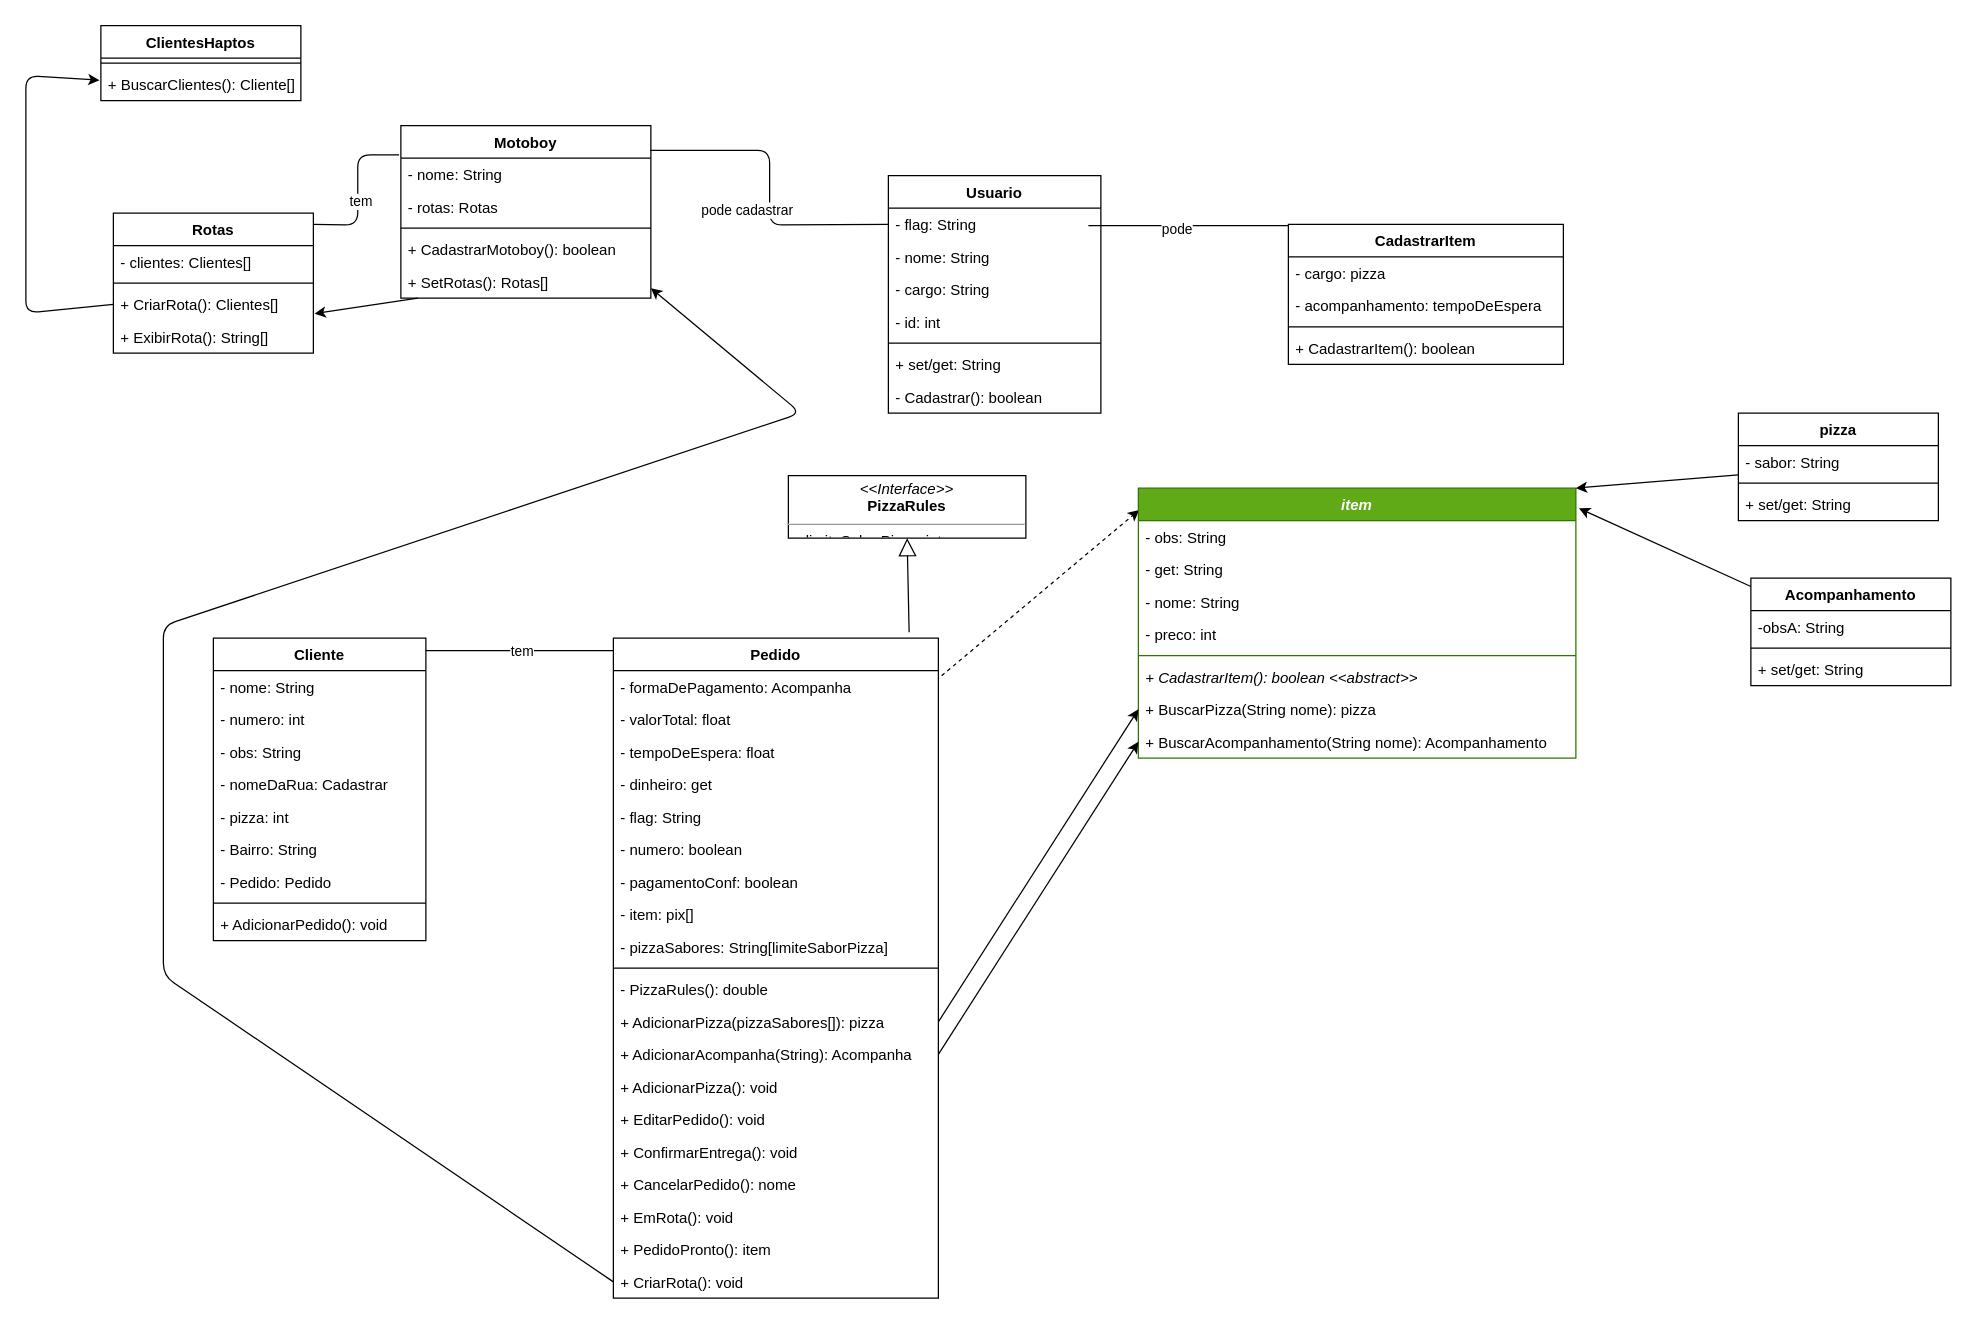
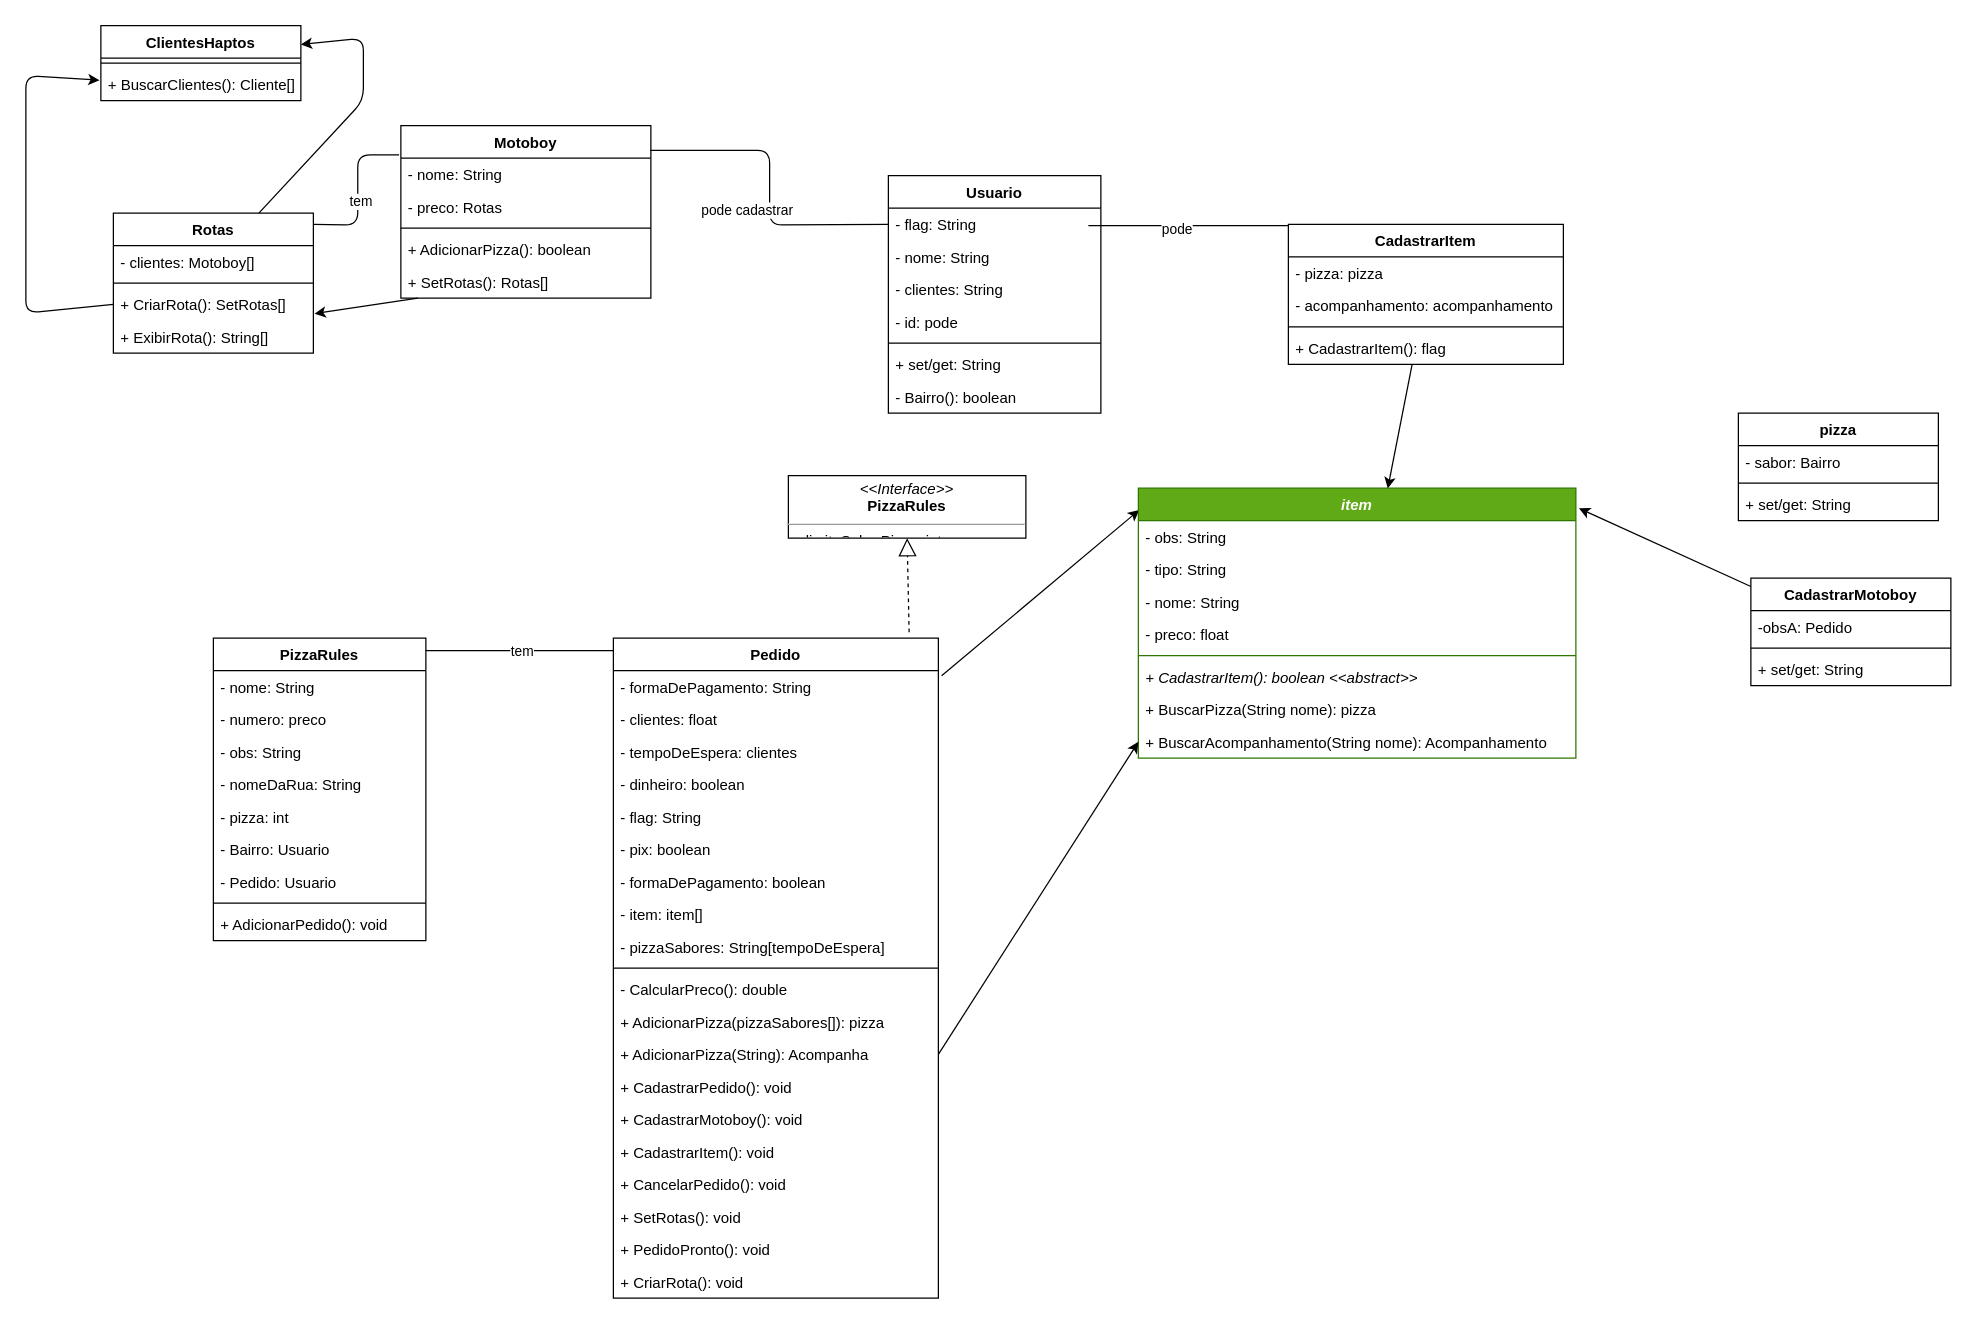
edge "Rotas" -> "ClientesHaptos": added
node "- rotas: Rotas": label "- rotas: Rotas" -> "- preco: Rotas"
node "+ CadastrarMotoboy(): boolean": label "+ CadastrarMotoboy(): boolean" -> "+ AdicionarPizza(): boolean"
node "- clientes: Clientes[]": label "- clientes: Clientes[]" -> "- clientes: Motoboy[]"
node "- cargo: pizza": label "- cargo: pizza" -> "- pizza: pizza"
node "- cargo: String": label "- cargo: String" -> "- clientes: String"
node "+ CriarRota(): Clientes[]": label "+ CriarRota(): Clientes[]" -> "+ CriarRota(): SetRotas[]"
node "- acompanhamento: tempoDeEspera": label "- acompanhamento: tempoDeEspera" -> "- acompanhamento: acompanhamento"
node "- id: int": label "- id: int" -> "- id: pode"
node "+ CadastrarItem(): boolean": label "+ CadastrarItem(): boolean" -> "+ CadastrarItem(): flag"
node "- Cadastrar(): boolean": label "- Cadastrar(): boolean" -> "- Bairro(): boolean"
edge "CadastrarItem" -> "item": added
node "- sabor: String": label "- sabor: String" -> "- sabor: Bairro"
edge "pizza" -> "item": removed
node "- get: String": label "- get: String" -> "- tipo: String"
edge "Pedido" -> "<<Interface>> PizzaRules + limiteSaborPizza: int": style solid -> dashed
edge "Pedido" -> "item": style dashed -> solid
node "Acompanhamento": label "Acompanhamento" -> "CadastrarMotoboy"
node "-obsA: String": label "-obsA: String" -> "-obsA: Pedido"
node "- preco: int": label "- preco: int" -> "- preco: float"
edge "+ CriarRota(): void" -> "+ SetRotas(): Rotas[]": removed
node "Cliente": label "Cliente" -> "PizzaRules"
node "- formaDePagamento: Acompanha": label "- formaDePagamento: Acompanha" -> "- formaDePagamento: String"
node "- numero: int": label "- numero: int" -> "- numero: preco"
node "- valorTotal: float": label "- valorTotal: float" -> "- clientes: float"
node "- tempoDeEspera: float": label "- tempoDeEspera: float" -> "- tempoDeEspera: clientes"
node "- nomeDaRua: Cadastrar": label "- nomeDaRua: Cadastrar" -> "- nomeDaRua: String"
node "- dinheiro: get": label "- dinheiro: get" -> "- dinheiro: boolean"
node "- Bairro: String": label "- Bairro: String" -> "- Bairro: Usuario"
node "- numero: boolean": label "- numero: boolean" -> "- pix: boolean"
edge "+ AdicionarPizza(pizzaSabores[]): pizza" -> "+ BuscarPizza(String nome): pizza": removed
node "- Pedido: Pedido": label "- Pedido: Pedido" -> "- Pedido: Usuario"
node "- pagamentoConf: boolean": label "- pagamentoConf: boolean" -> "- formaDePagamento: boolean"
node "- item: pix[]": label "- item: pix[]" -> "- item: item[]"
node "- pizzaSabores: String[limiteSaborPizza]": label "- pizzaSabores: String[limiteSaborPizza]" -> "- pizzaSabores: String[tempoDeEspera]"
node "- PizzaRules(): double": label "- PizzaRules(): double" -> "- CalcularPreco(): double"
node "+ AdicionarAcompanha(String): Acompanha": label "+ AdicionarAcompanha(String): Acompanha" -> "+ AdicionarPizza(String): Acompanha"
node "+ AdicionarPizza(): void": label "+ AdicionarPizza(): void" -> "+ CadastrarPedido(): void"
node "+ EditarPedido(): void": label "+ EditarPedido(): void" -> "+ CadastrarMotoboy(): void"
node "+ ConfirmarEntrega(): void": label "+ ConfirmarEntrega(): void" -> "+ CadastrarItem(): void"
node "+ CancelarPedido(): nome": label "+ CancelarPedido(): nome" -> "+ CancelarPedido(): void"
node "+ EmRota(): void": label "+ EmRota(): void" -> "+ SetRotas(): void"
node "+ PedidoPronto(): item": label "+ PedidoPronto(): item" -> "+ PedidoPronto(): void"
